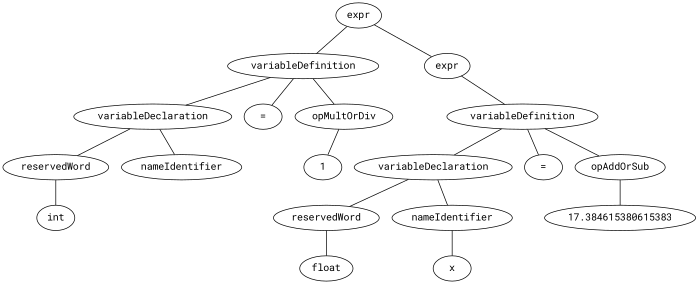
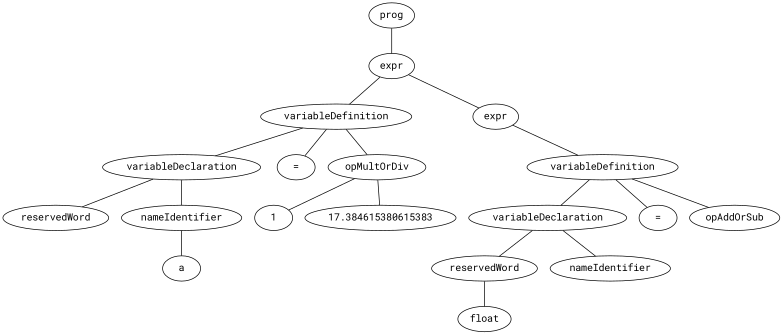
node "prog": added
edge "opAddOrSub" -- "17.384615380615383": now "opMultOrDiv" -- "17.384615380615383"
node "int": removed
node "a": added
node "x": removed
